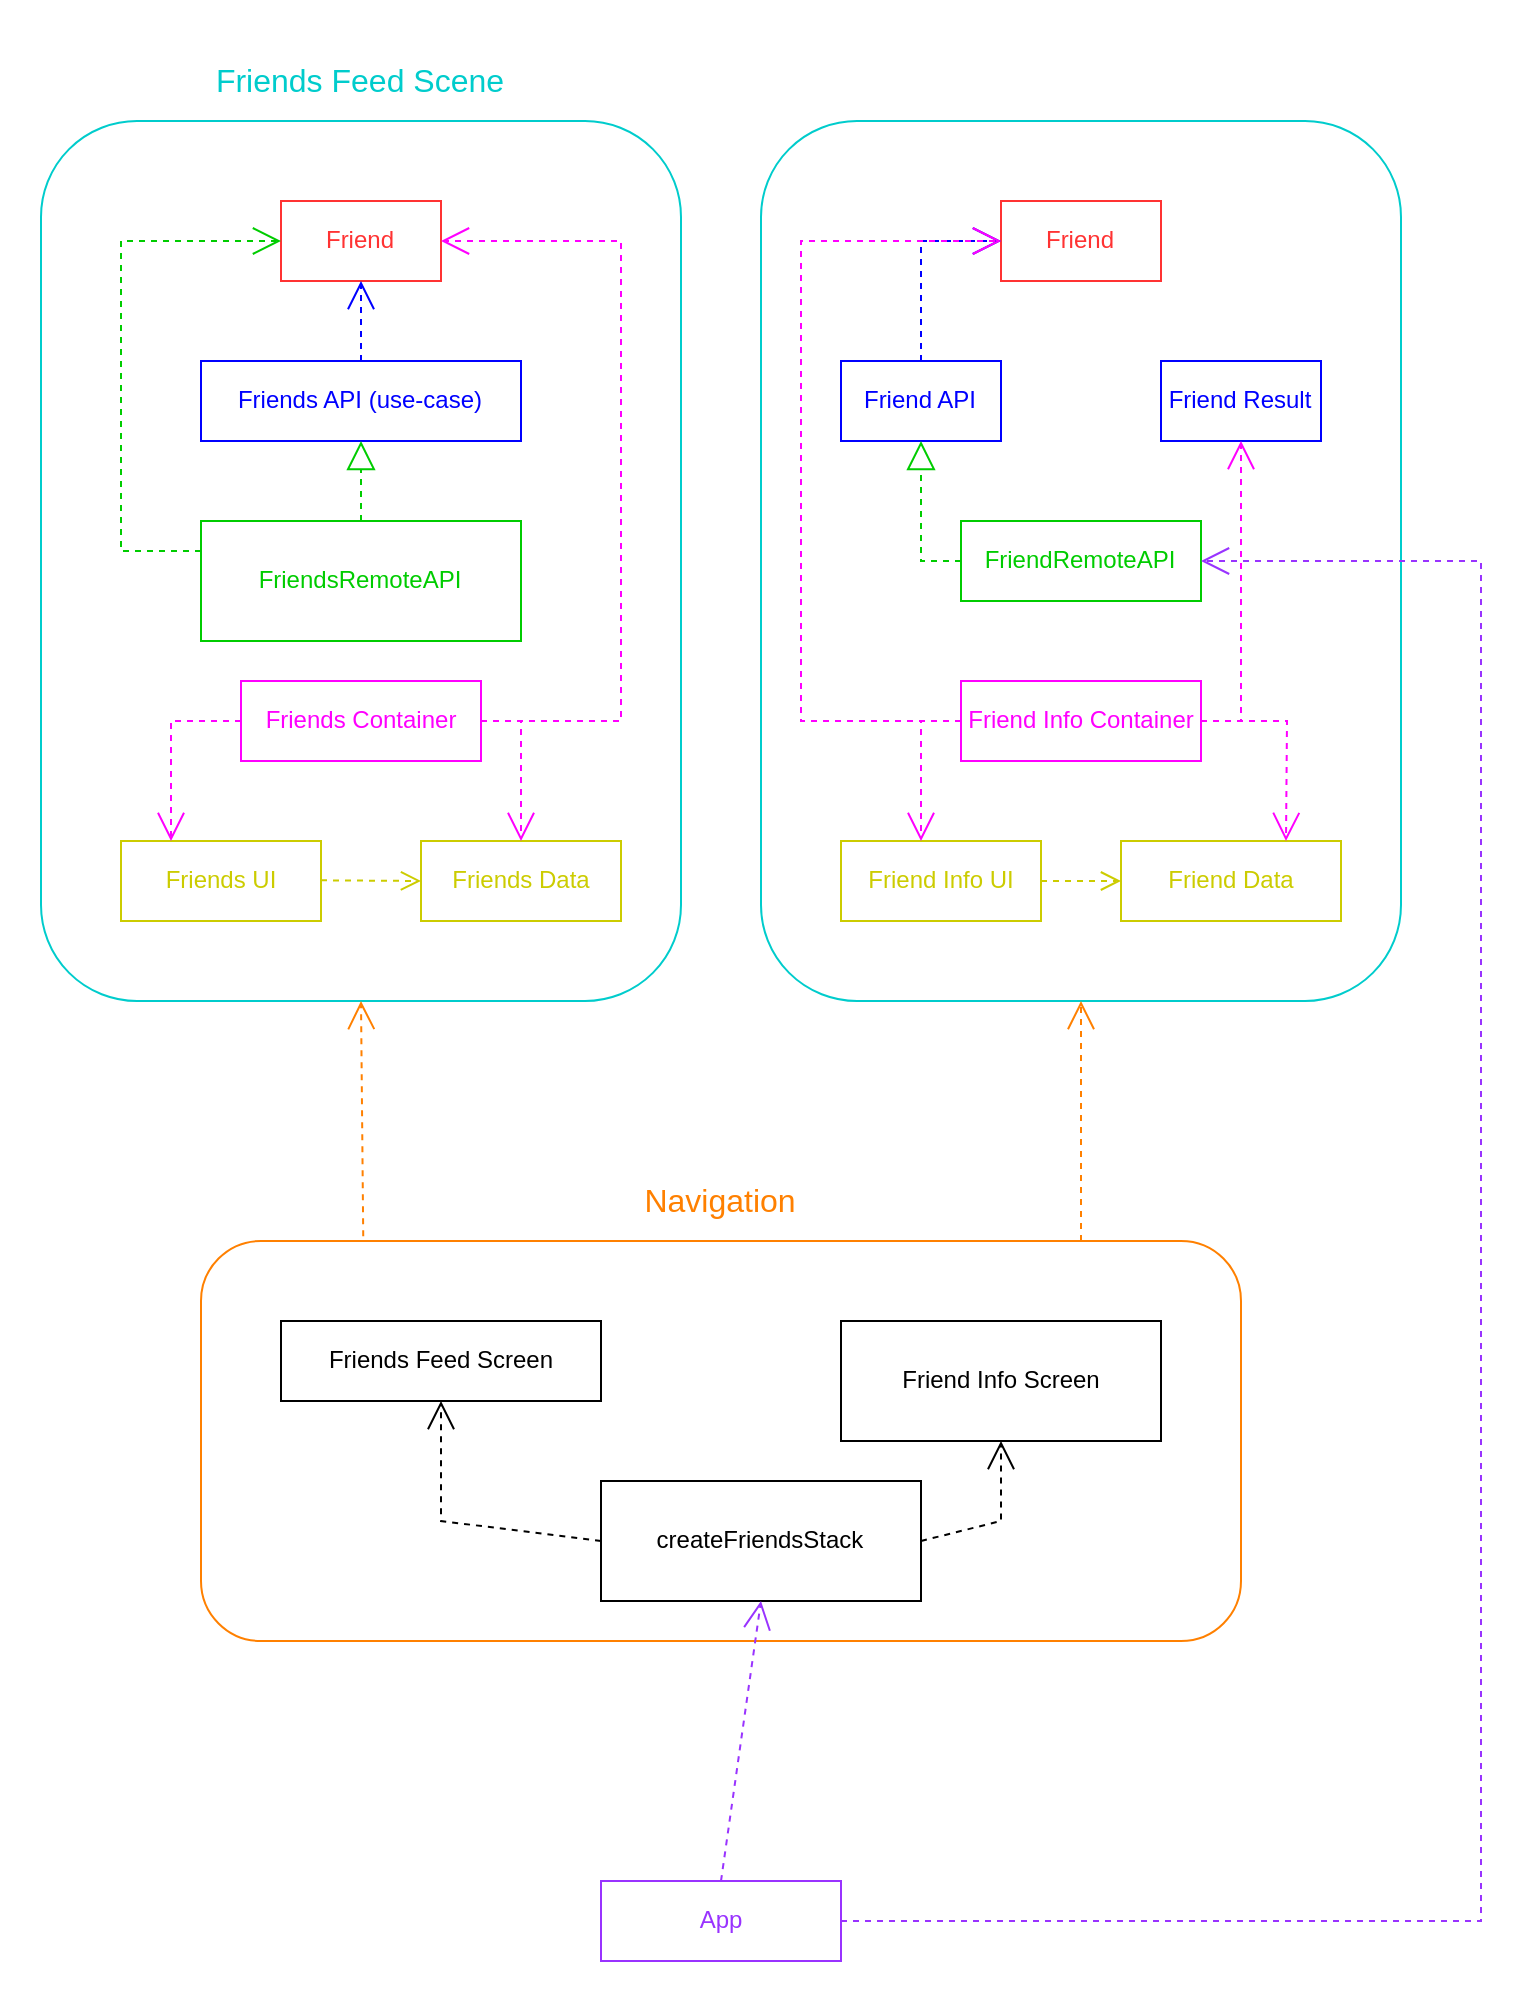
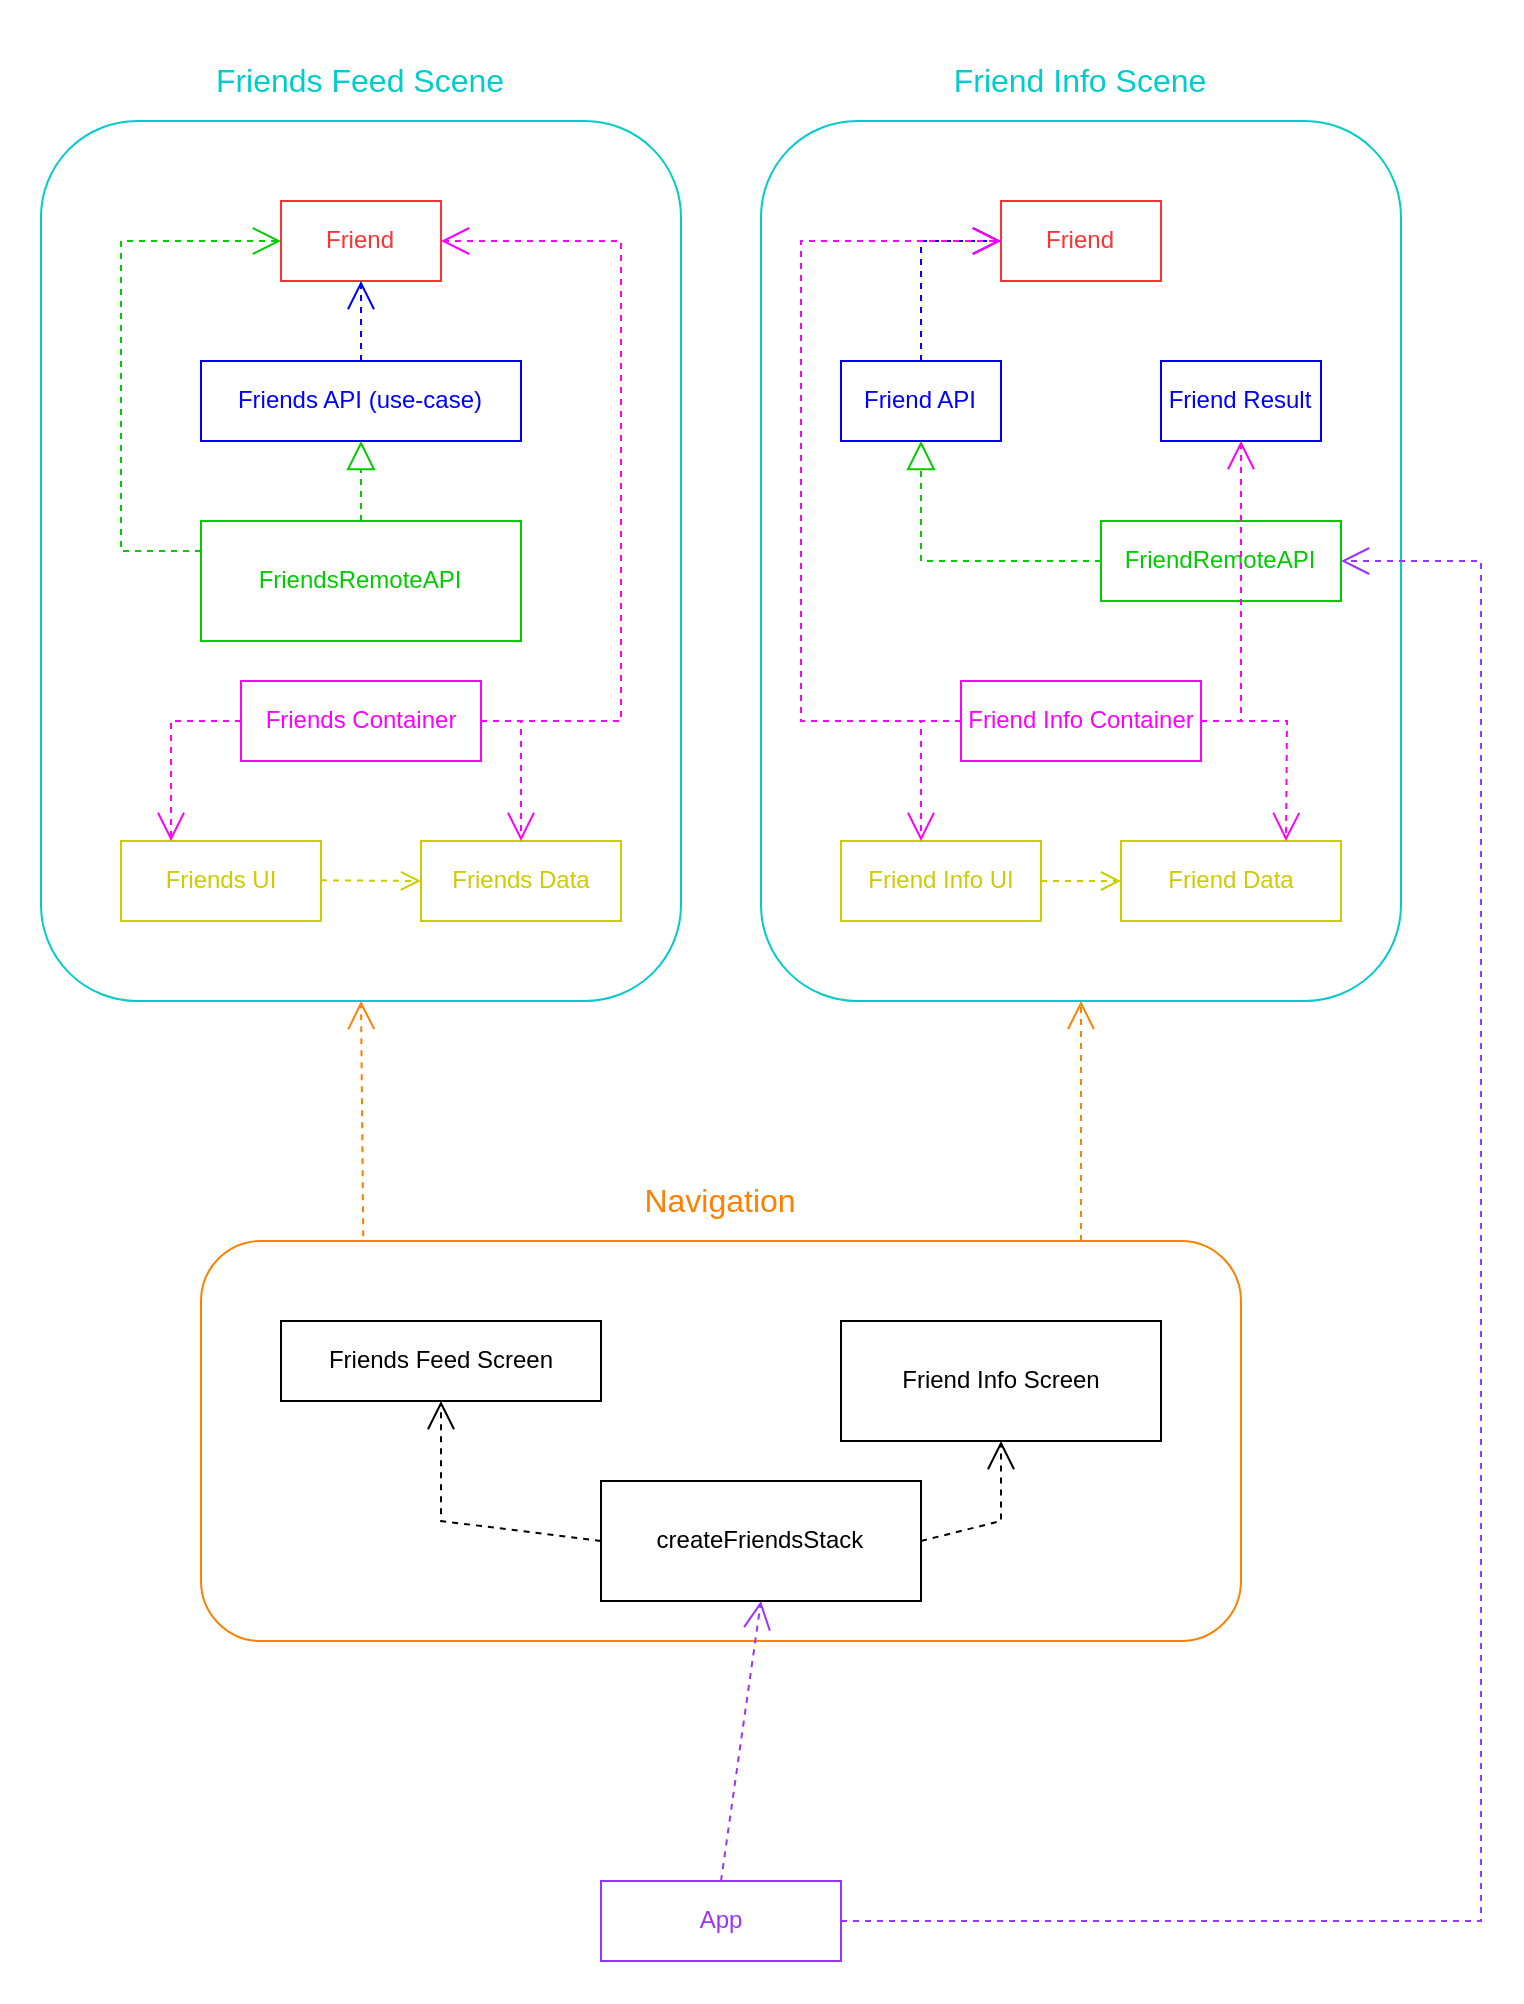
node "Friend Info Scene": added
node "FriendRemoteAPI": moved (1081, 561) -> (1221, 561)
